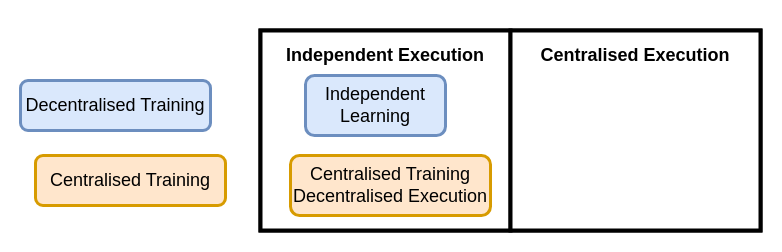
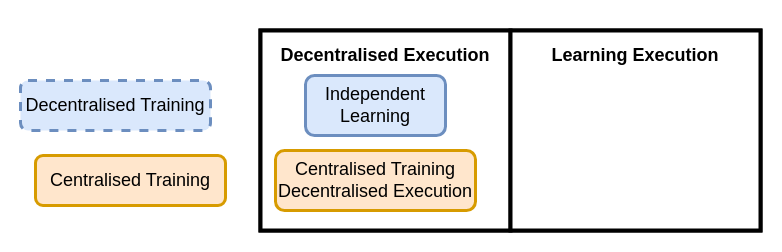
node "Independent Execution": label "Independent Execution" -> "Decentralised Execution"
node "Centralised Execution": label "Centralised Execution" -> "Learning Execution"
node "Decentralised Training": style solid -> dashed
node "Centralised Training Decentralised Execution": moved (391, 186) -> (376, 181)
